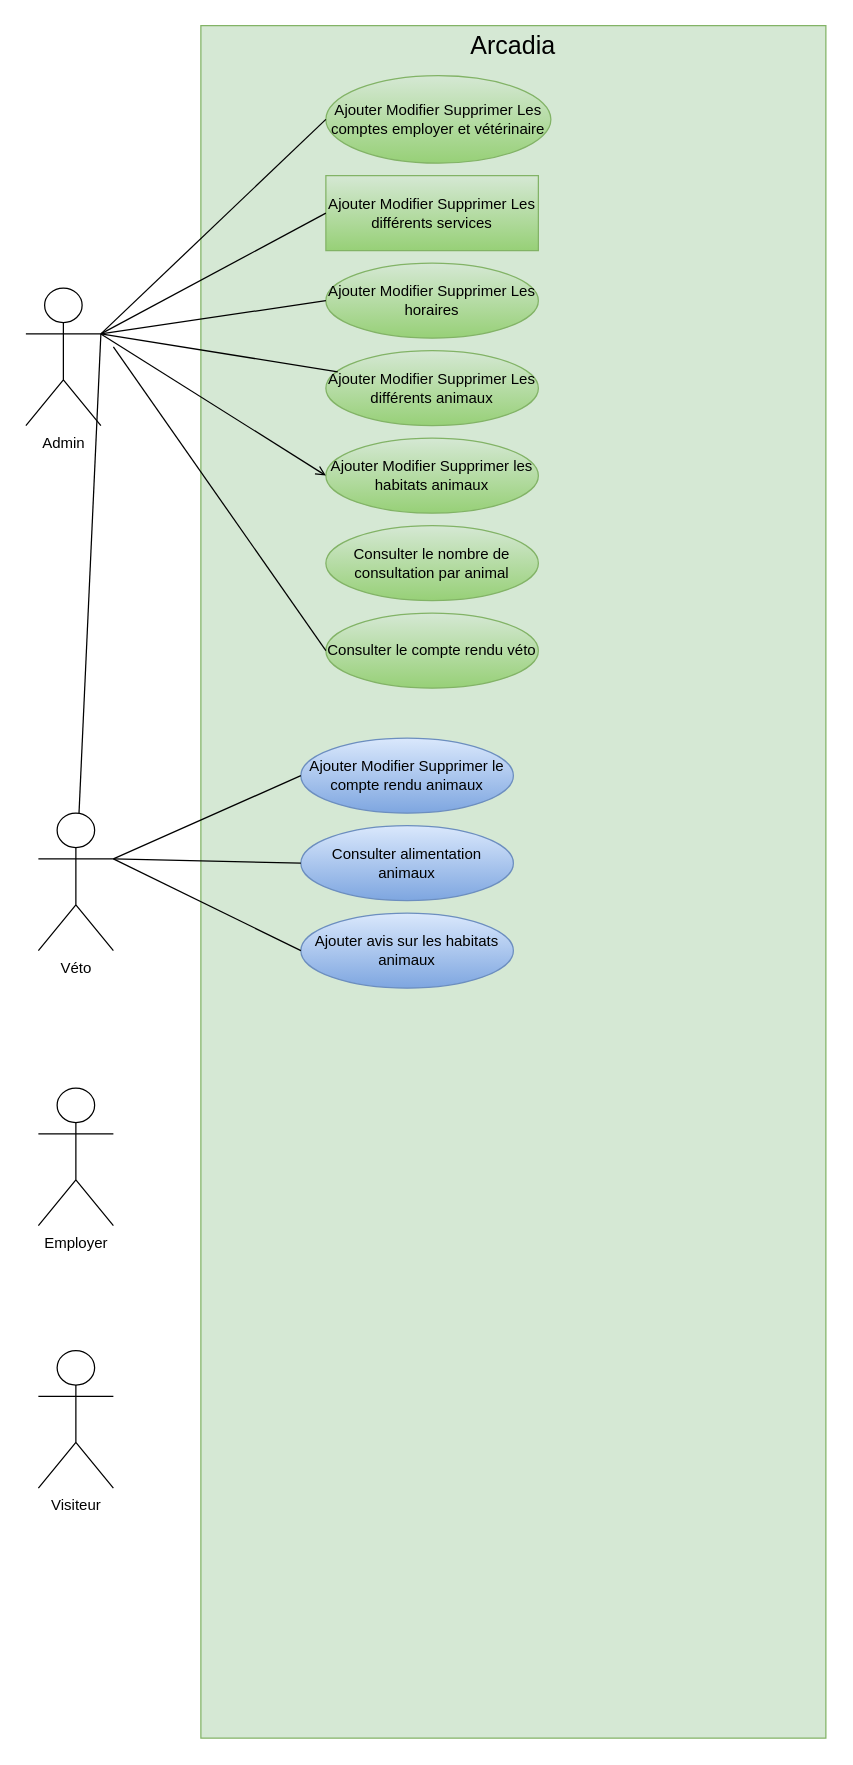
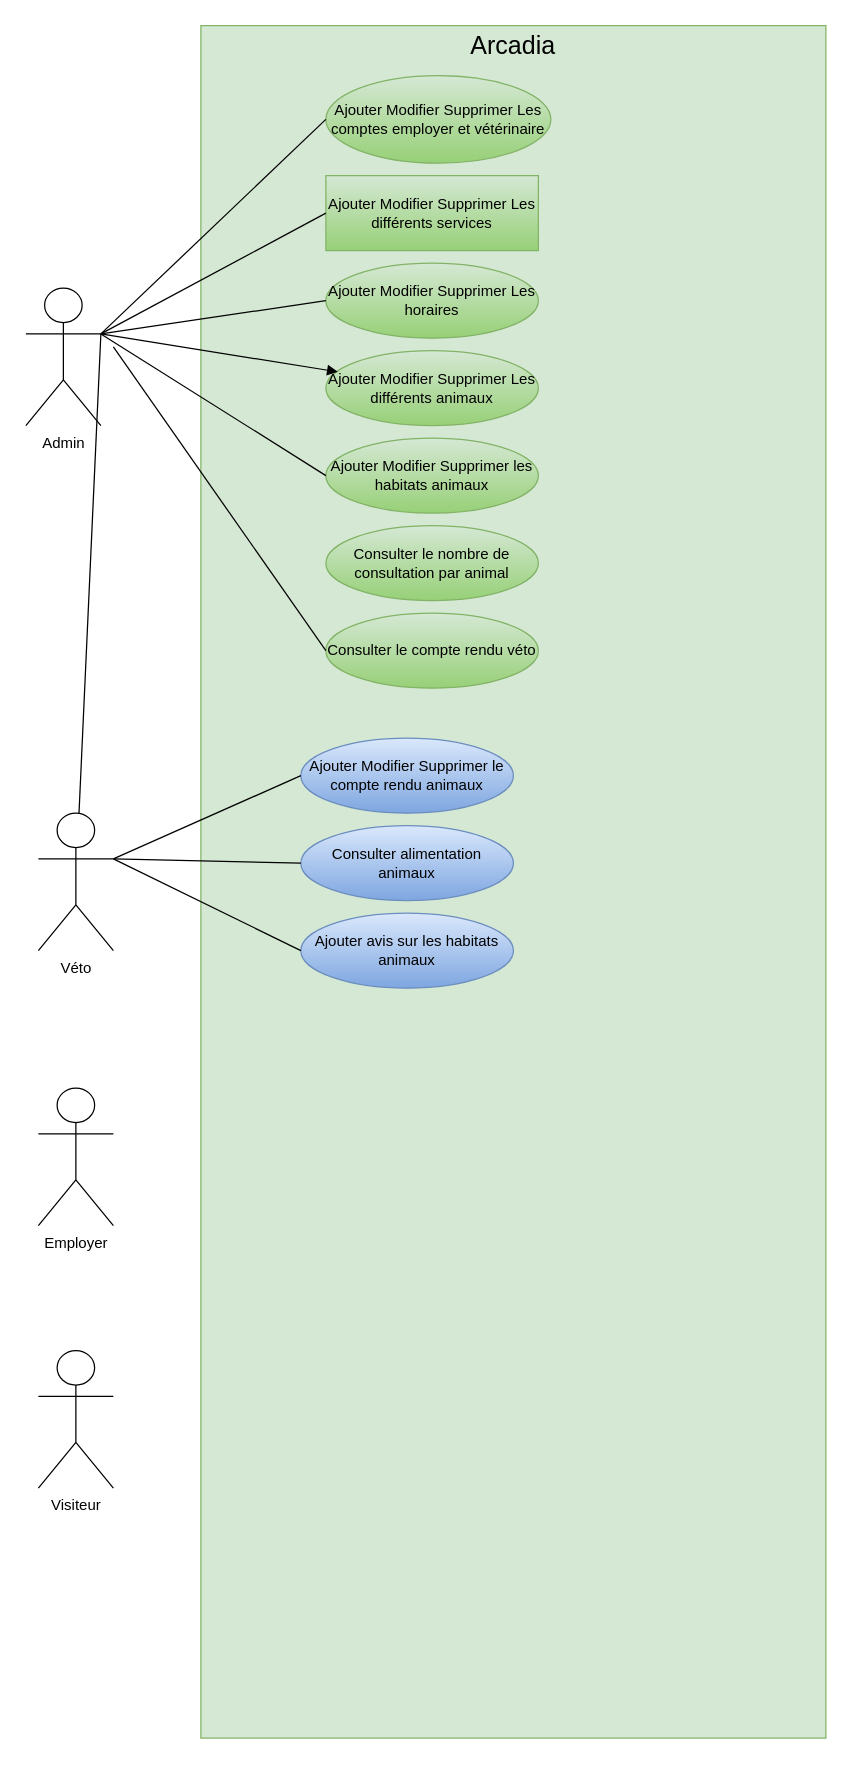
edge "Admin" -- "Ajouter Modifier Supprimer Les différents animaux": arrowhead none -> block
edge "Admin" -> "Ajouter Modifier Supprimer les habitats animaux": arrowhead open -> none
